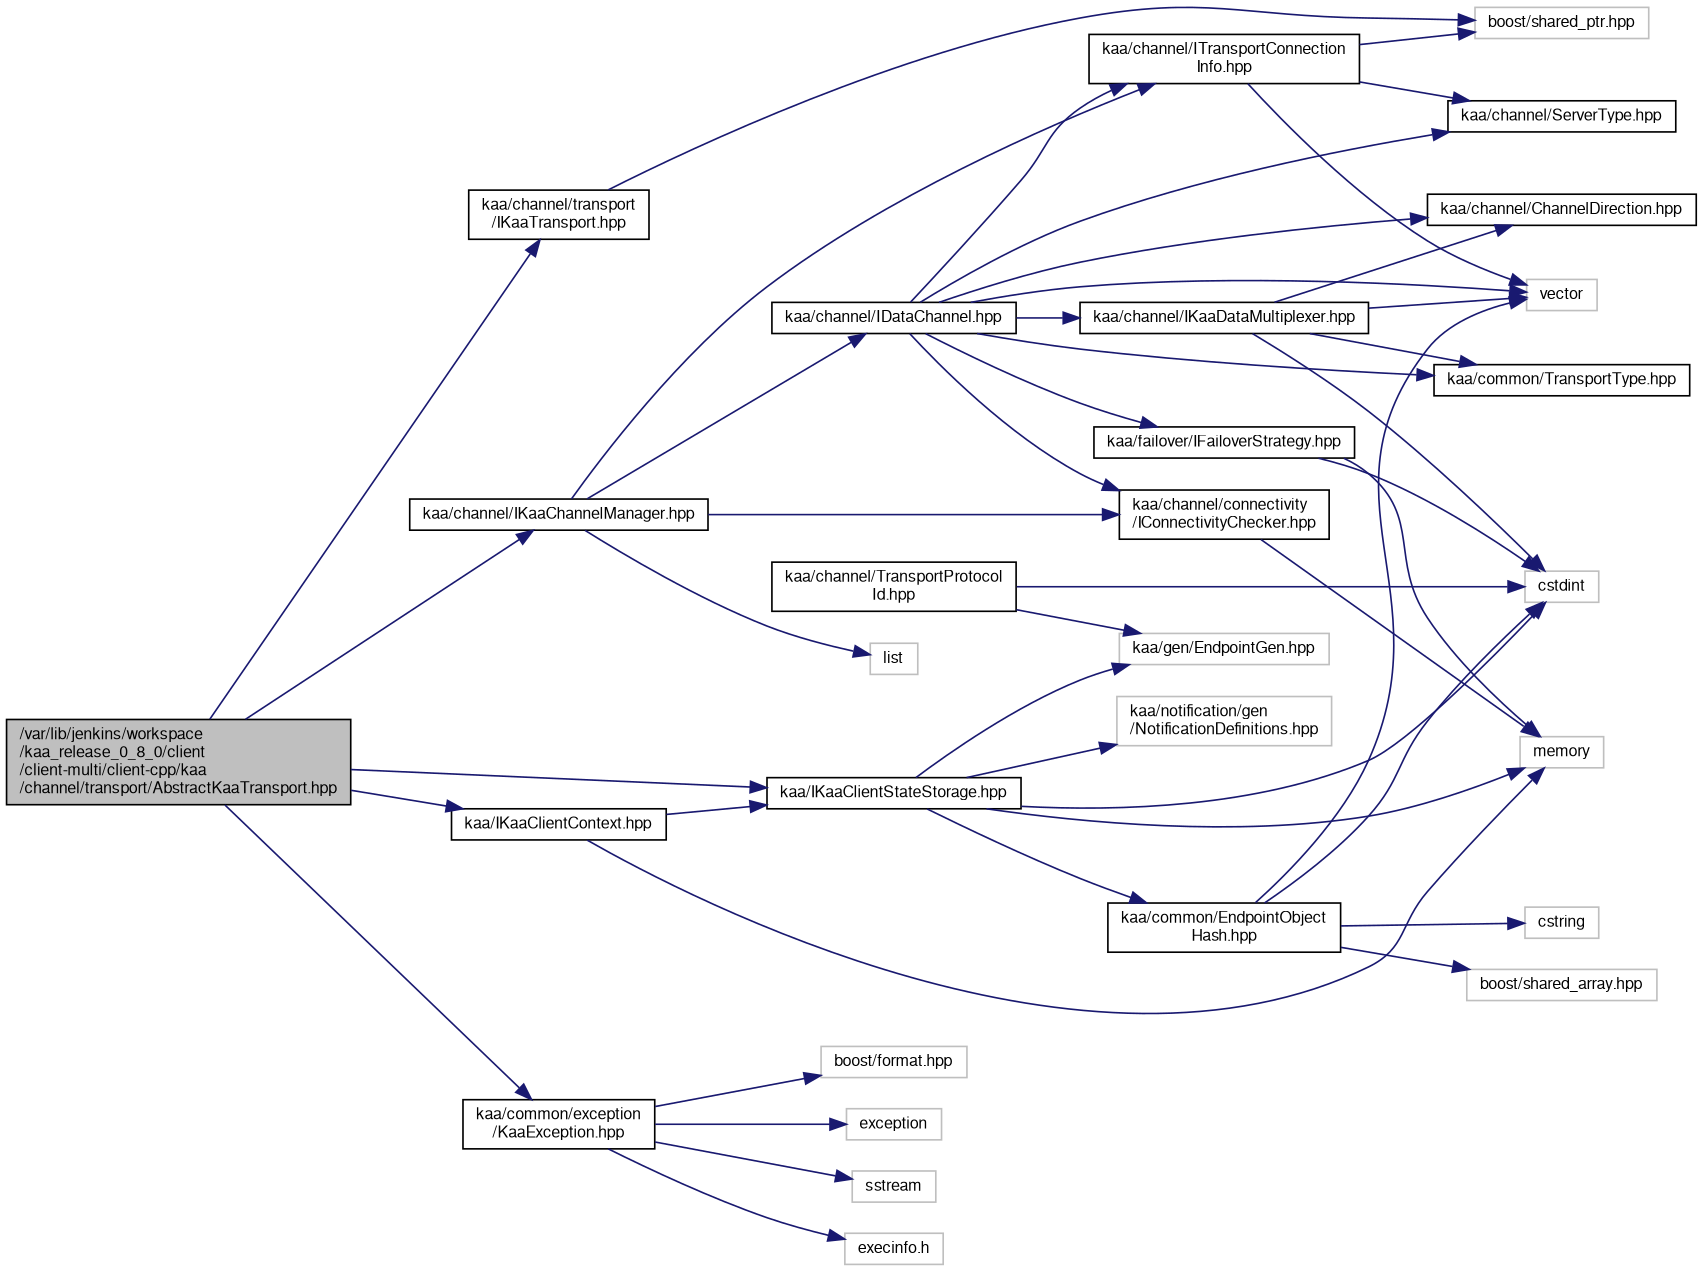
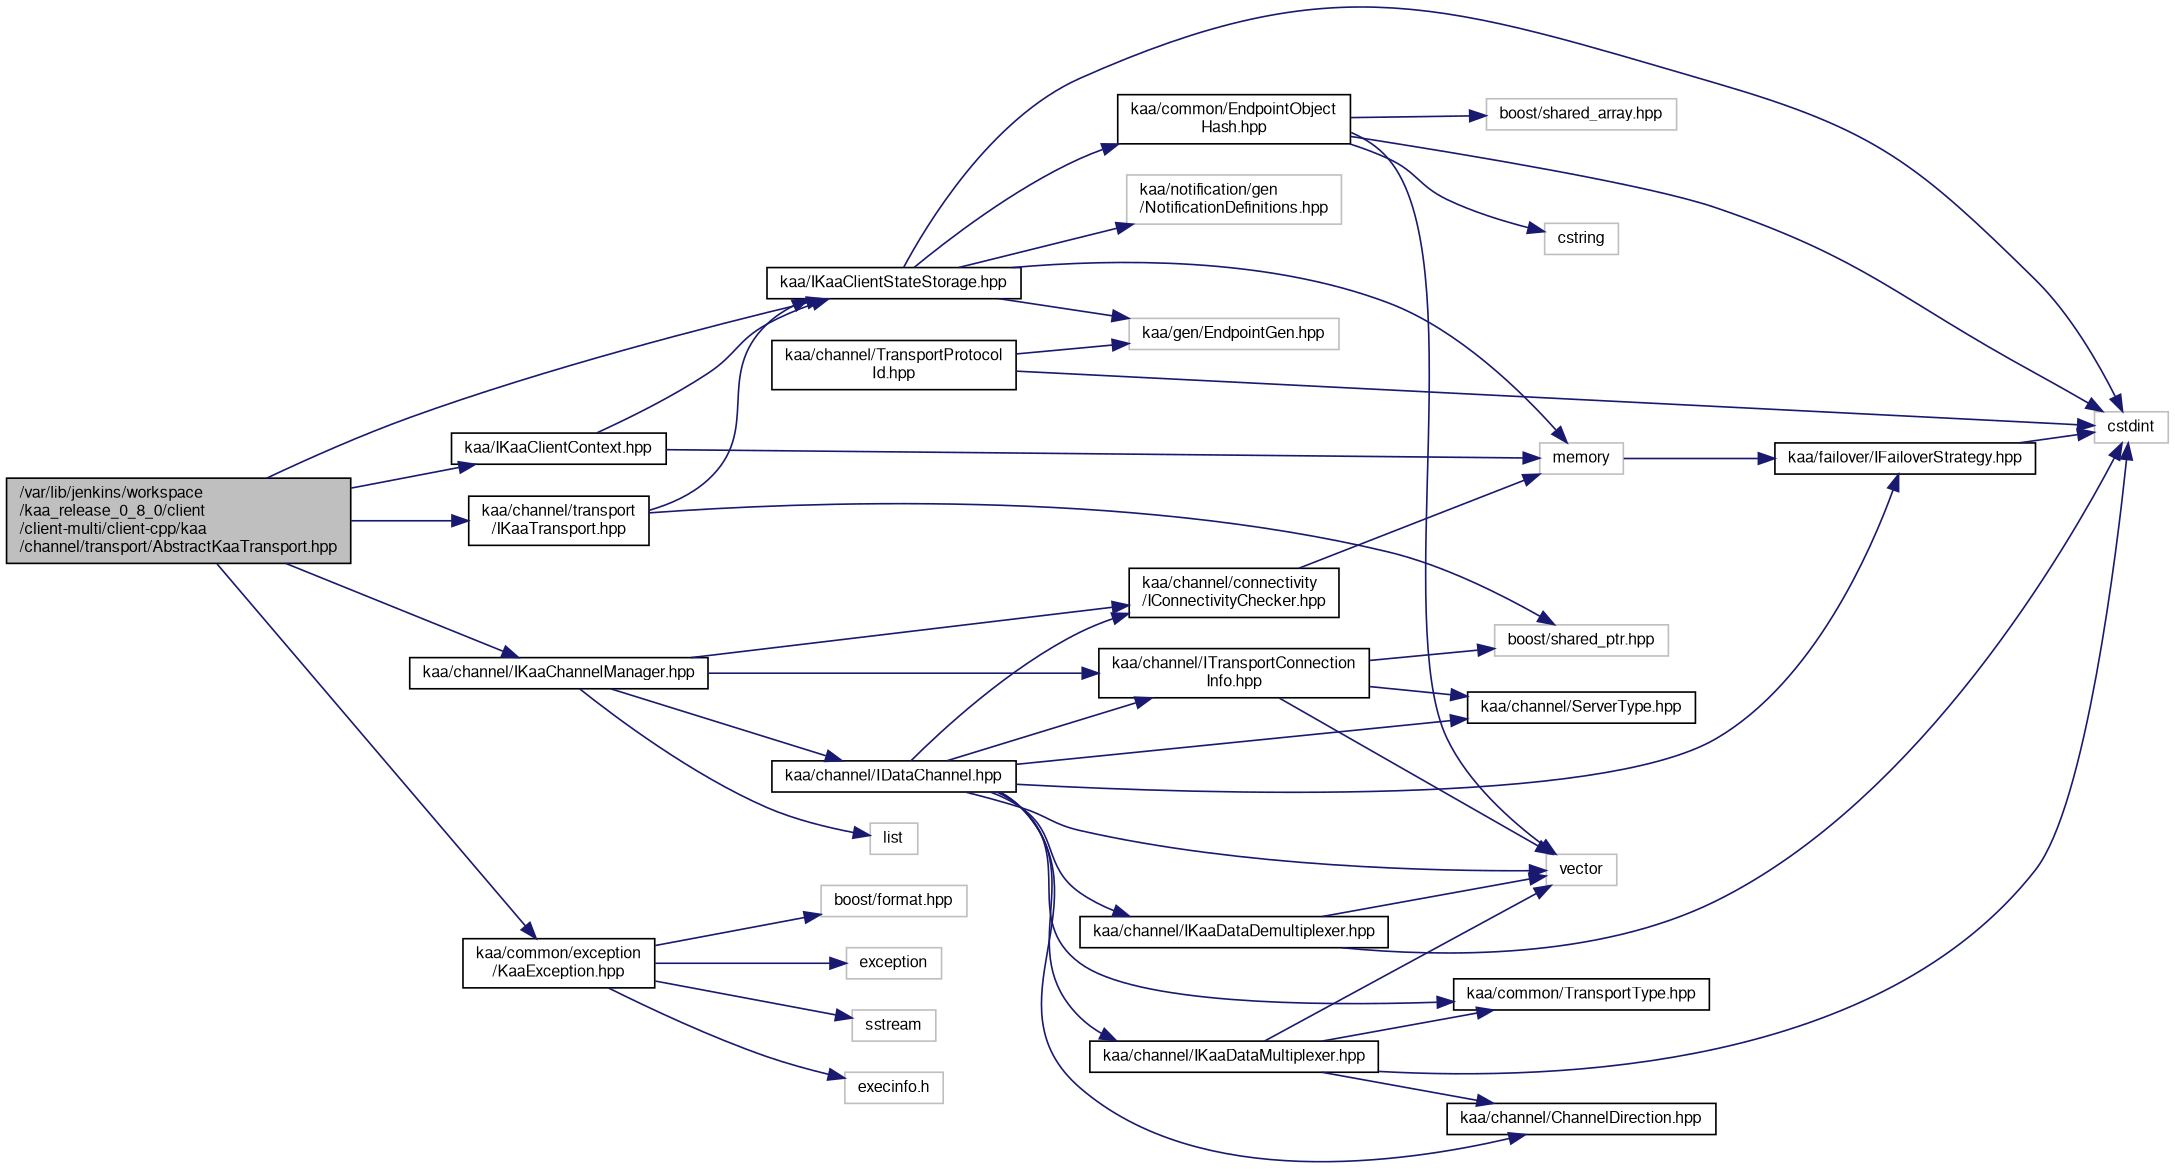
edge "kaa/channel/transport /IKaaTransport.hpp" -> "kaa/IKaaClientStateStorage.hpp": added
edge "kaa/failover/IFailoverStrategy.hpp" -> "memory": reversed
node "kaa/channel/IKaaDataDemultiplexer.hpp": added
